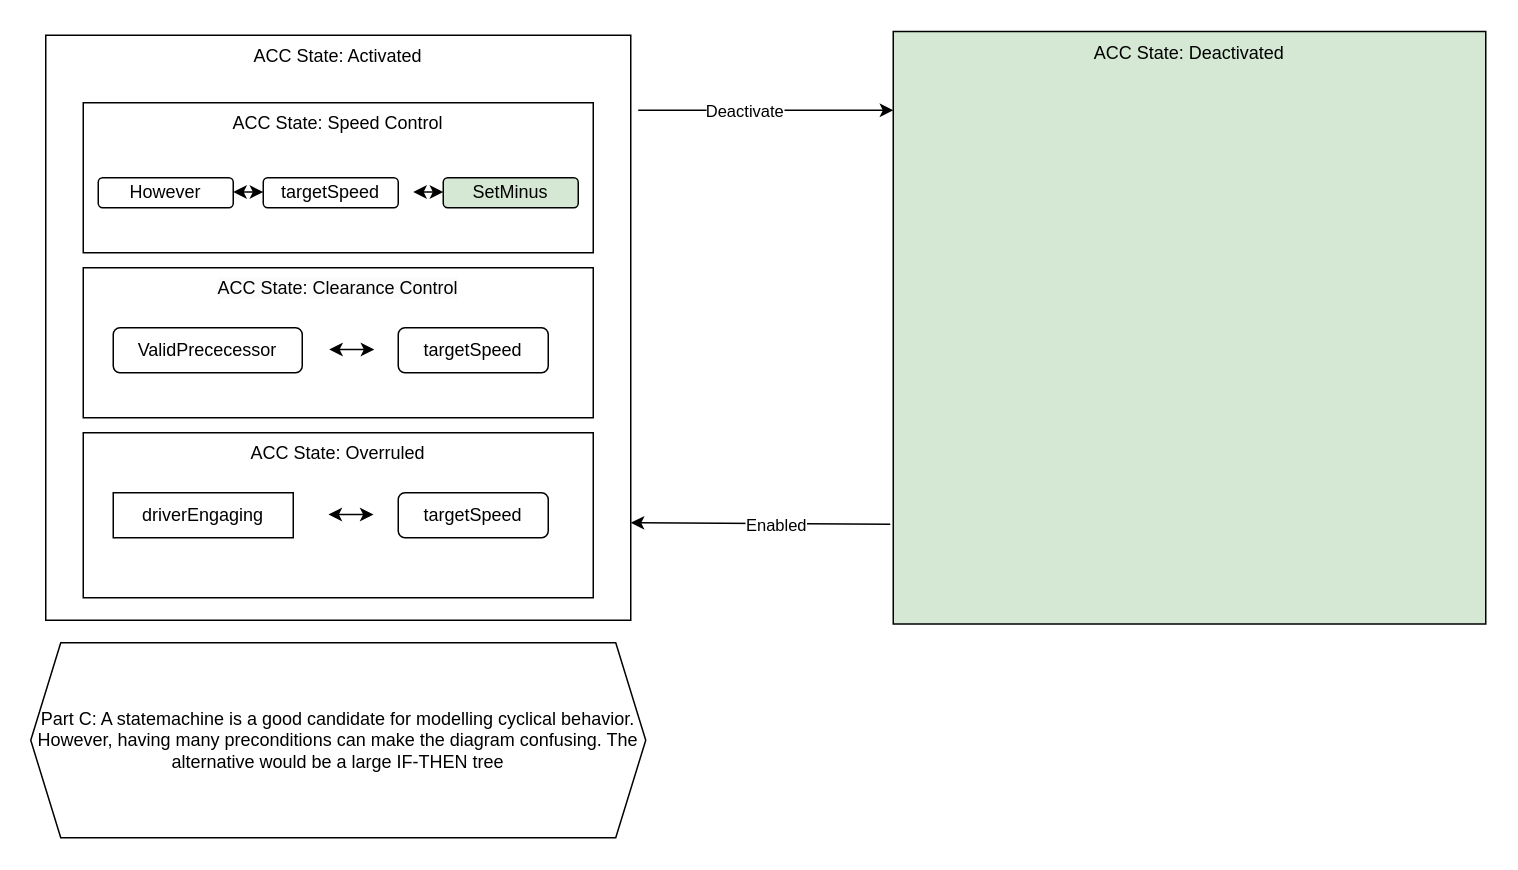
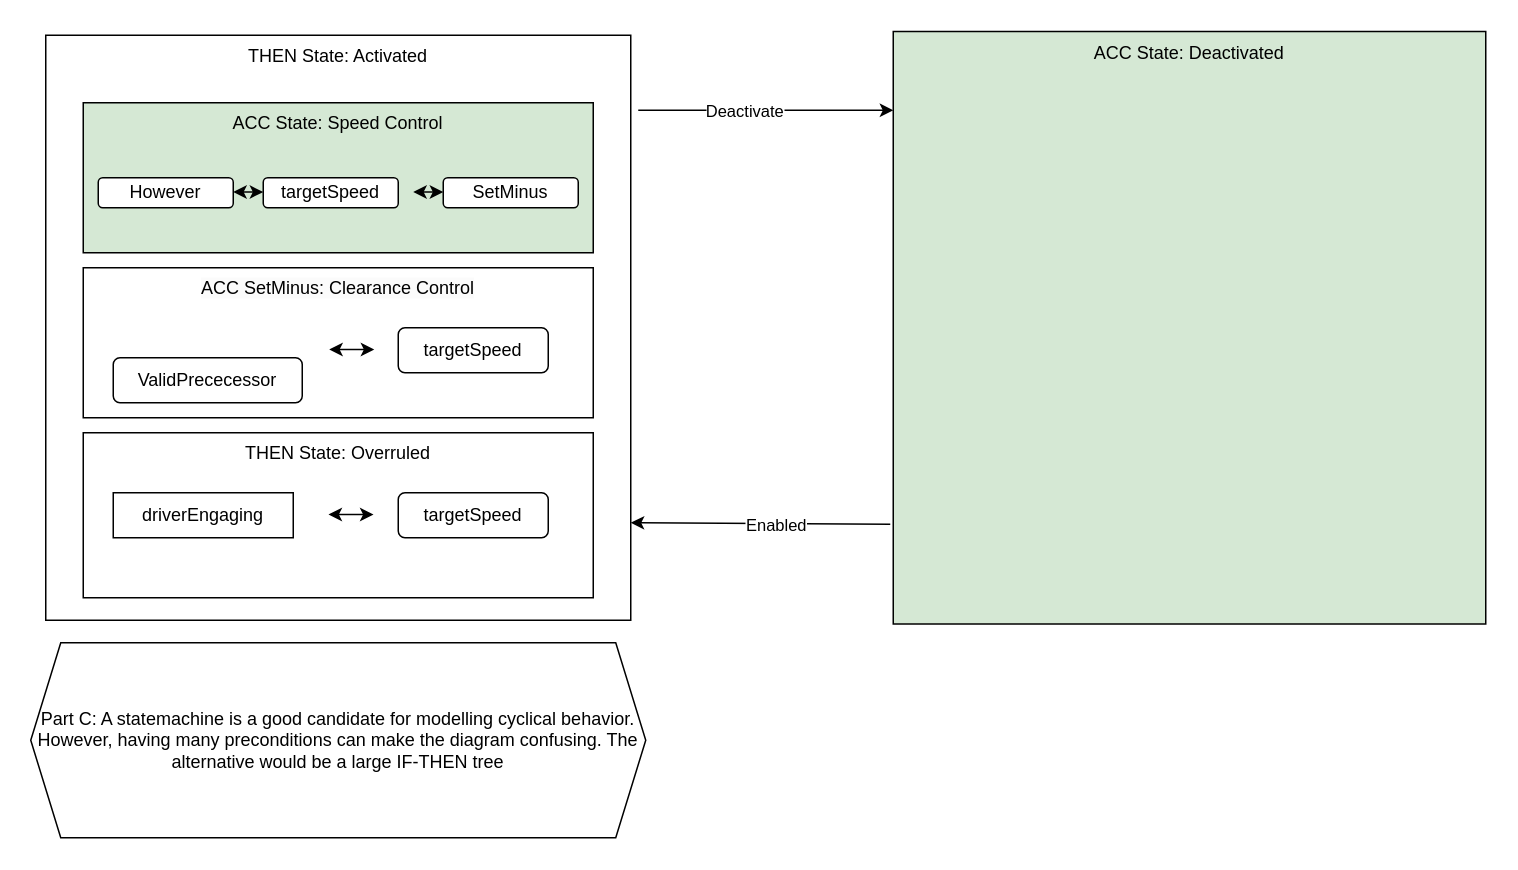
node "ACC State: Activated": label "ACC State: Activated" -> "THEN State: Activated"
node "ACC State: Speed Control": fillcolor #ffffff -> #d5e8d4
node "SetMinus": fillcolor #d5e8d4 -> #ffffff
node "ACC State: Clearance Control": label "ACC State: Clearance Control" -> "ACC SetMinus: Clearance Control"
node "ValidPrececessor": moved (208, 350) -> (208, 380)
node "ACC State: Overruled": label "ACC State: Overruled" -> "THEN State: Overruled"
